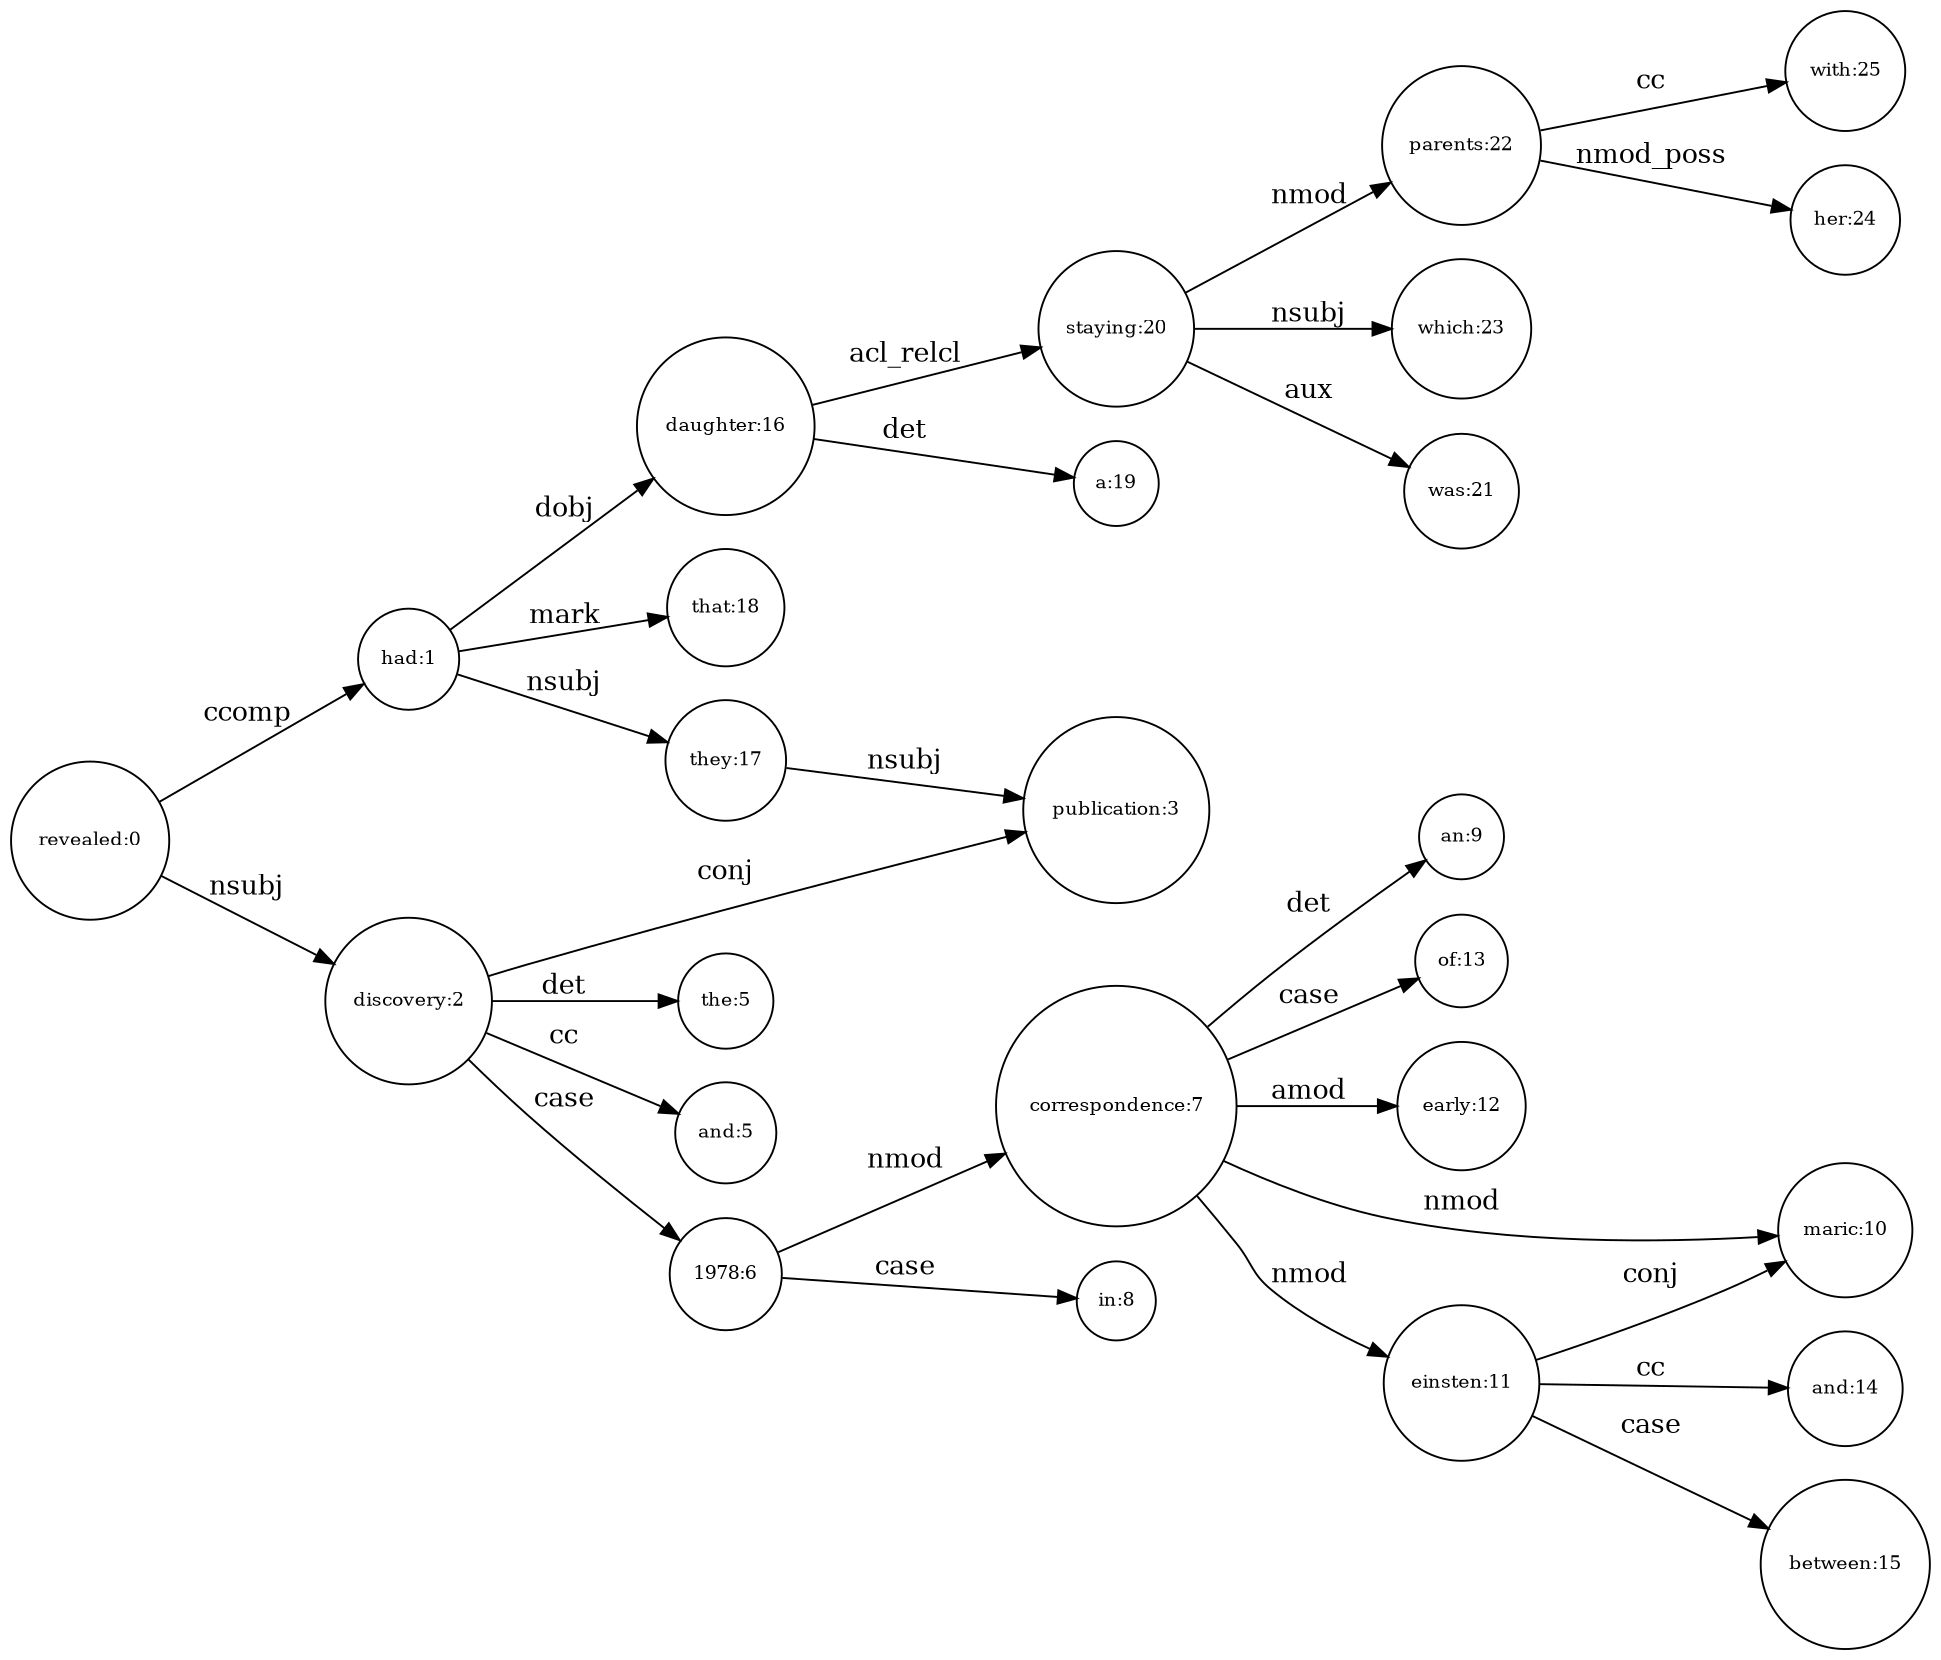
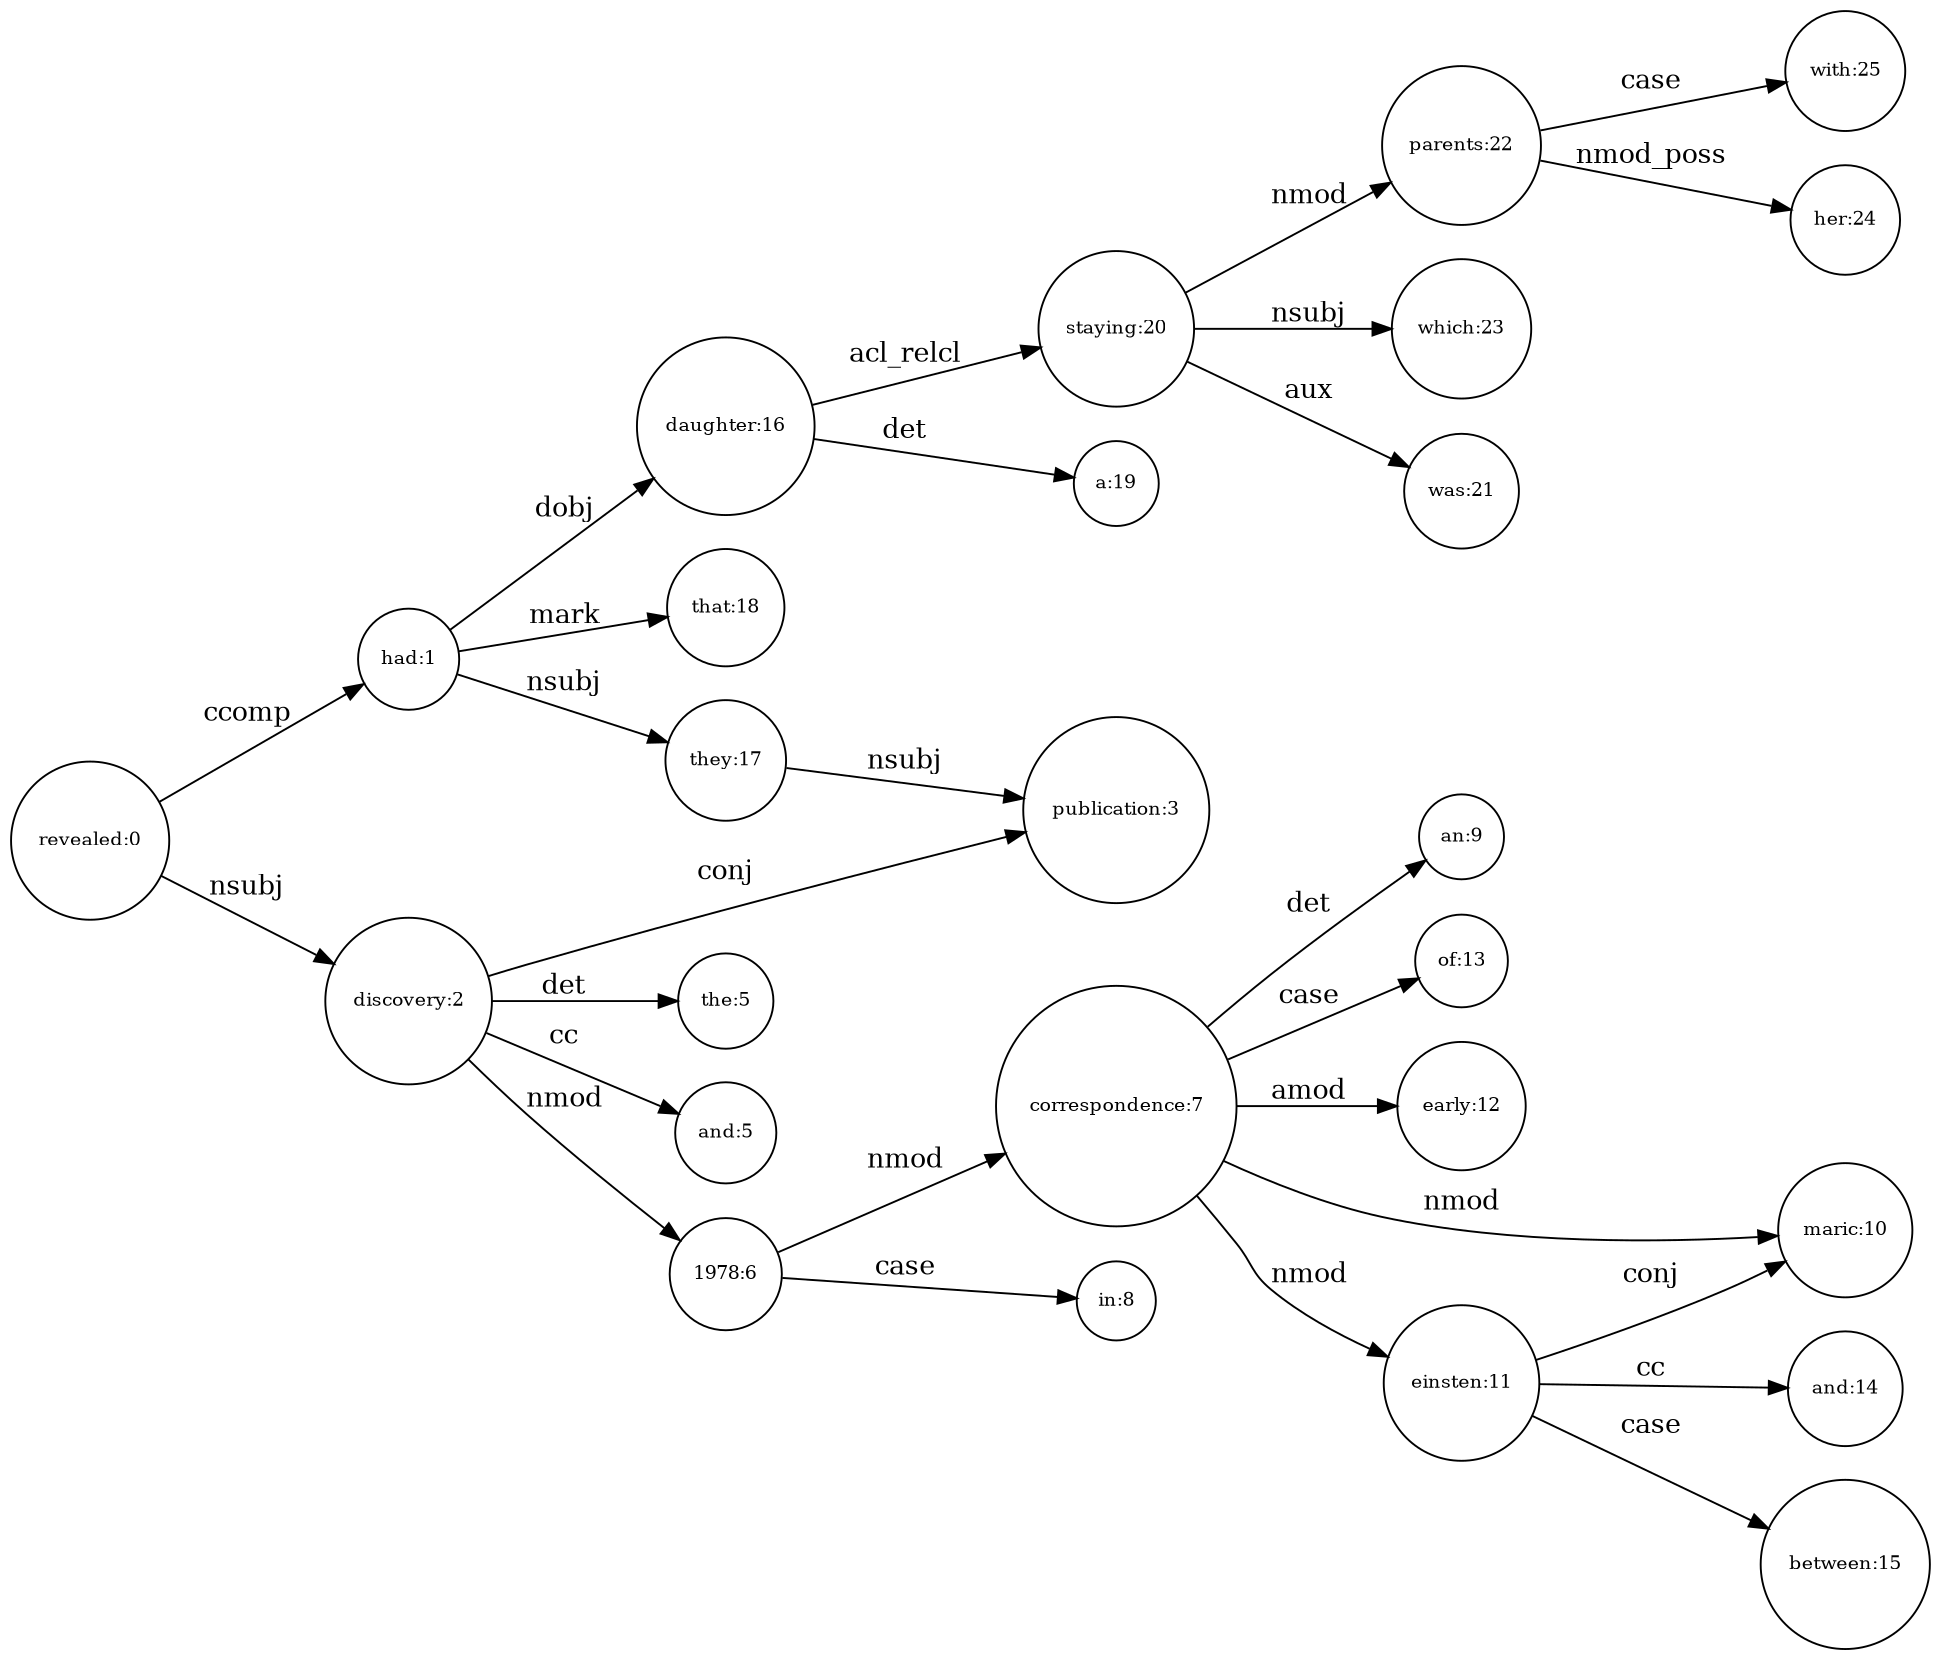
edge "parents:22" -> "with:25": label "cc" -> "case"
edge "discovery:2" -> "1978:6": label "case" -> "nmod"
